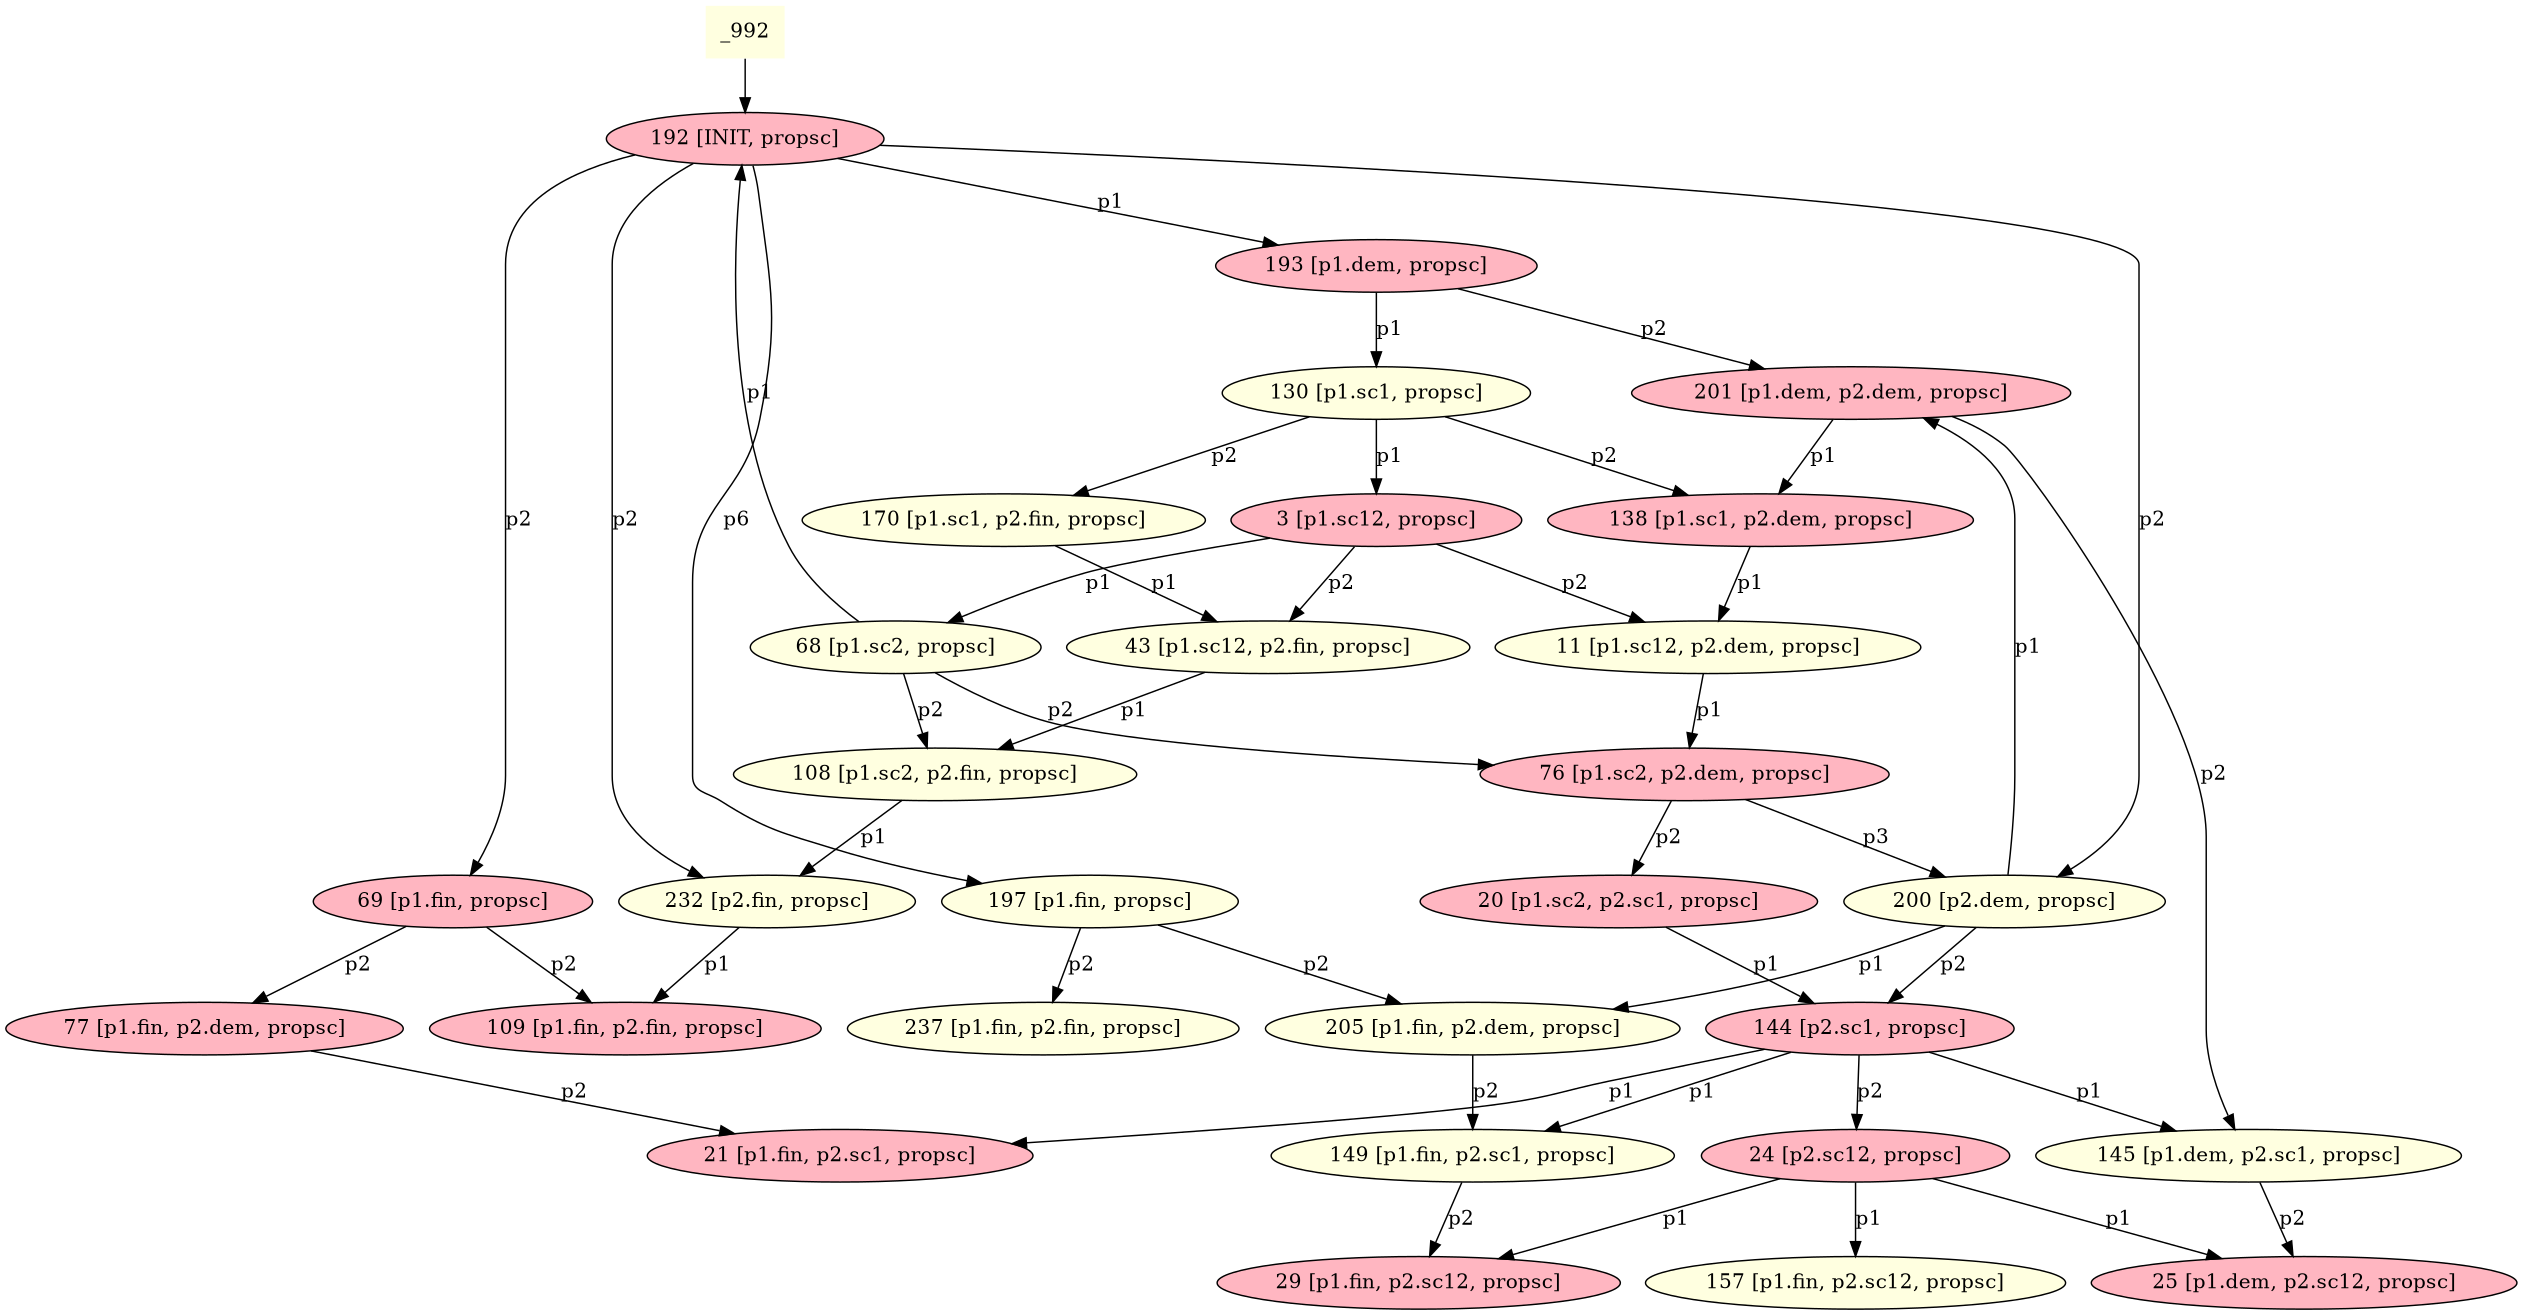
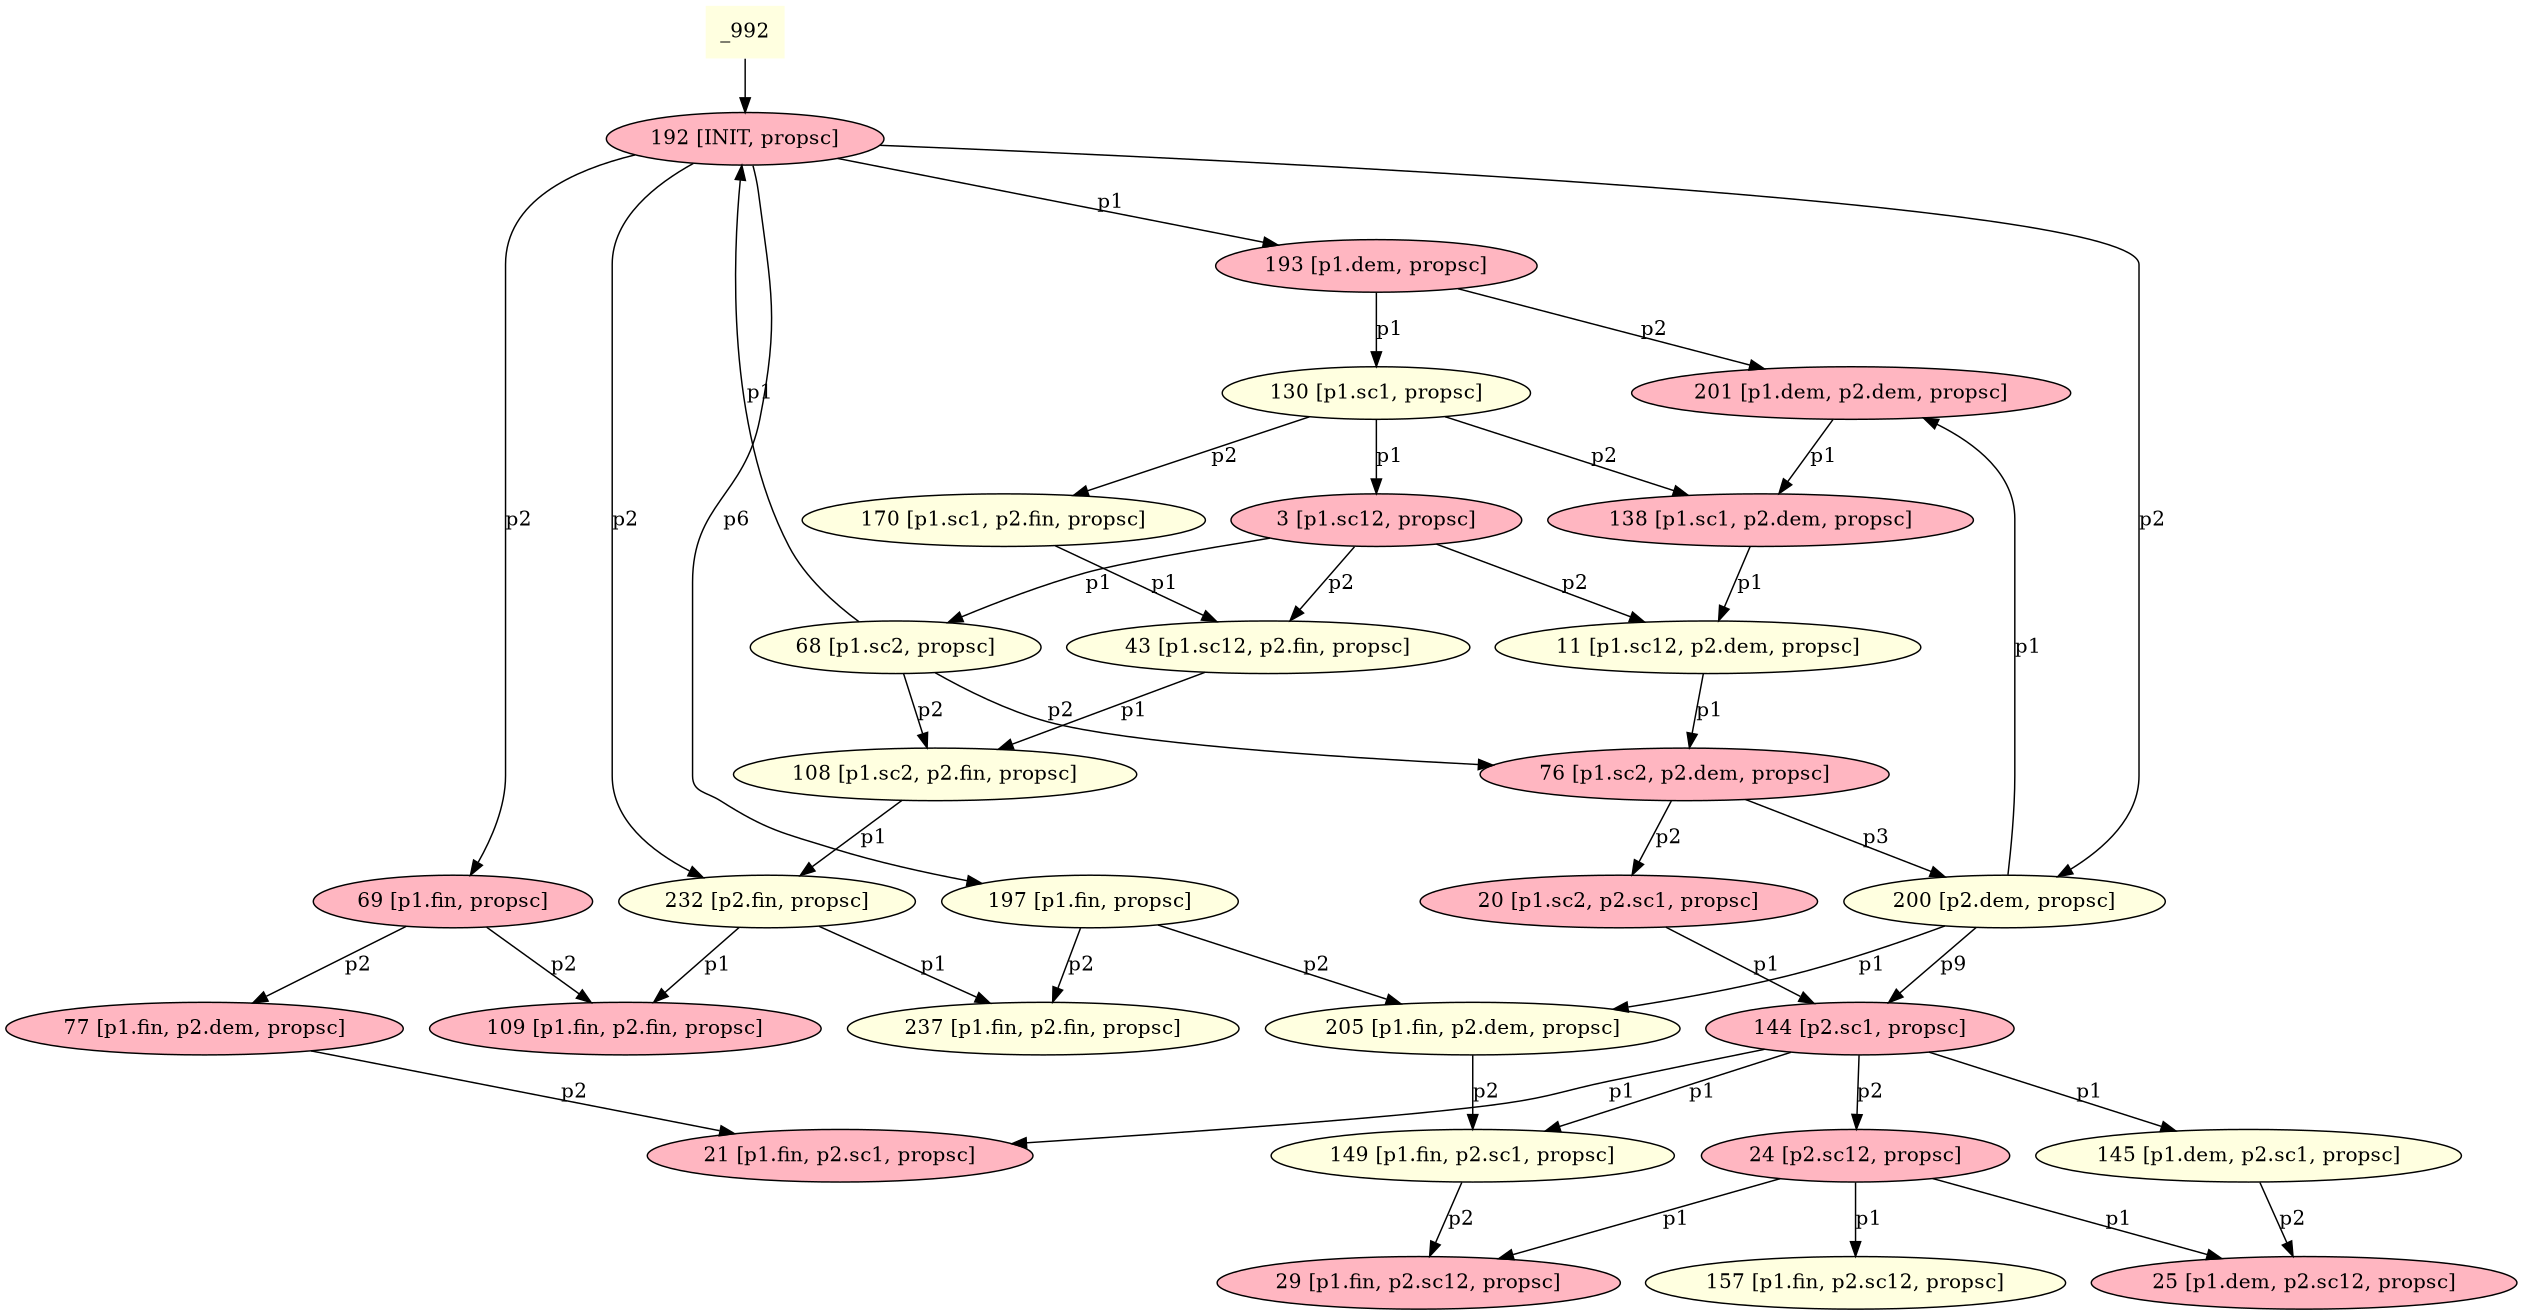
edge "201 [p1.dem, p2.dem, propsc]" -> "145 [p1.dem, p2.sc1, propsc]": removed, label "p2"
edge "232 [p2.fin, propsc]" -> "237 [p1.fin, p2.fin, propsc]": added, label "p1"
edge "200 [p2.dem, propsc]" -> "144 [p2.sc1, propsc]": label "p2" -> "p9"
